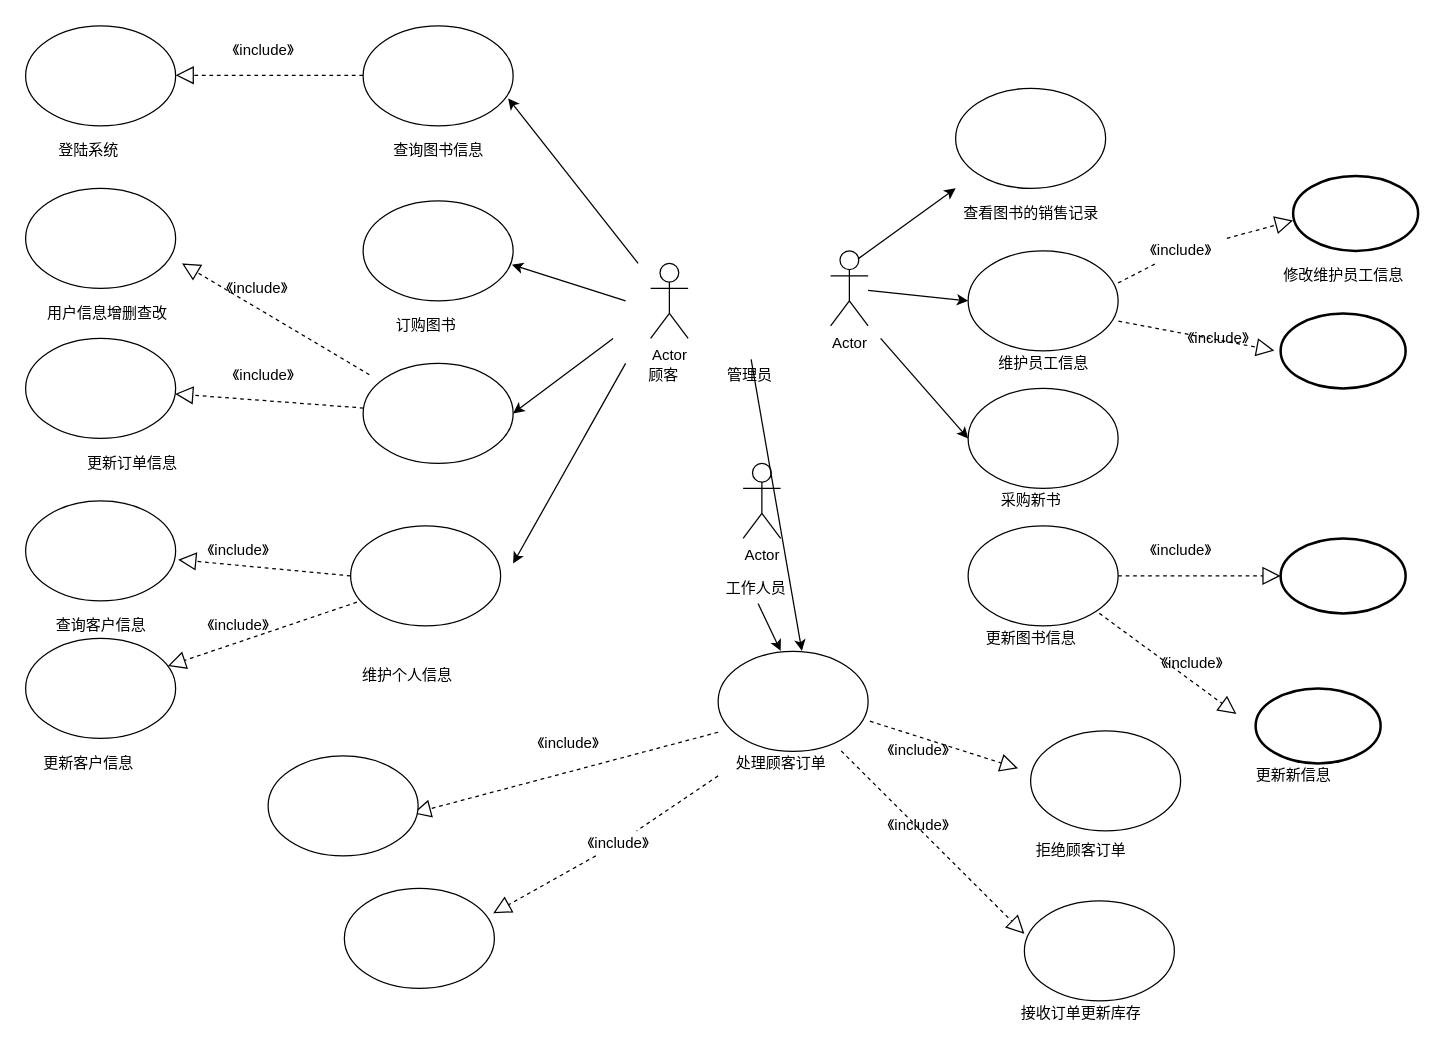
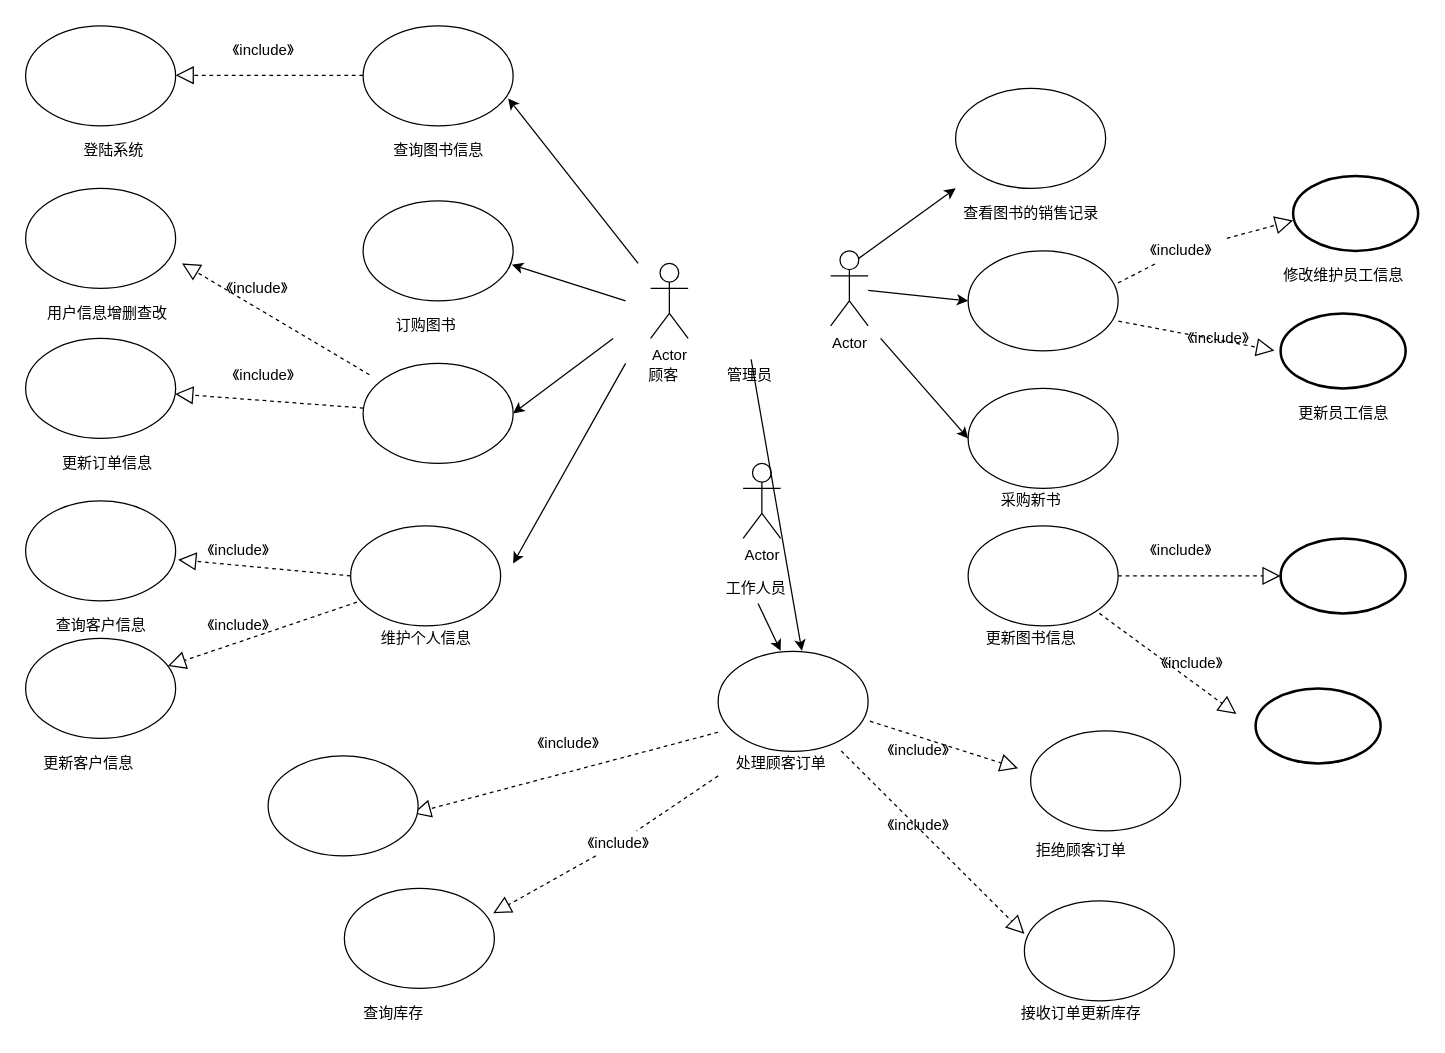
node "登陆系统": moved (88, 151) -> (113, 151)
node "维护员工信息": removed
node "更新员工信息": added
node "更新订单信息": moved (132, 463) -> (107, 463)
node "维护个人信息": moved (407, 676) -> (426, 638)
node "更新新信息": removed
node "查询库存": added
